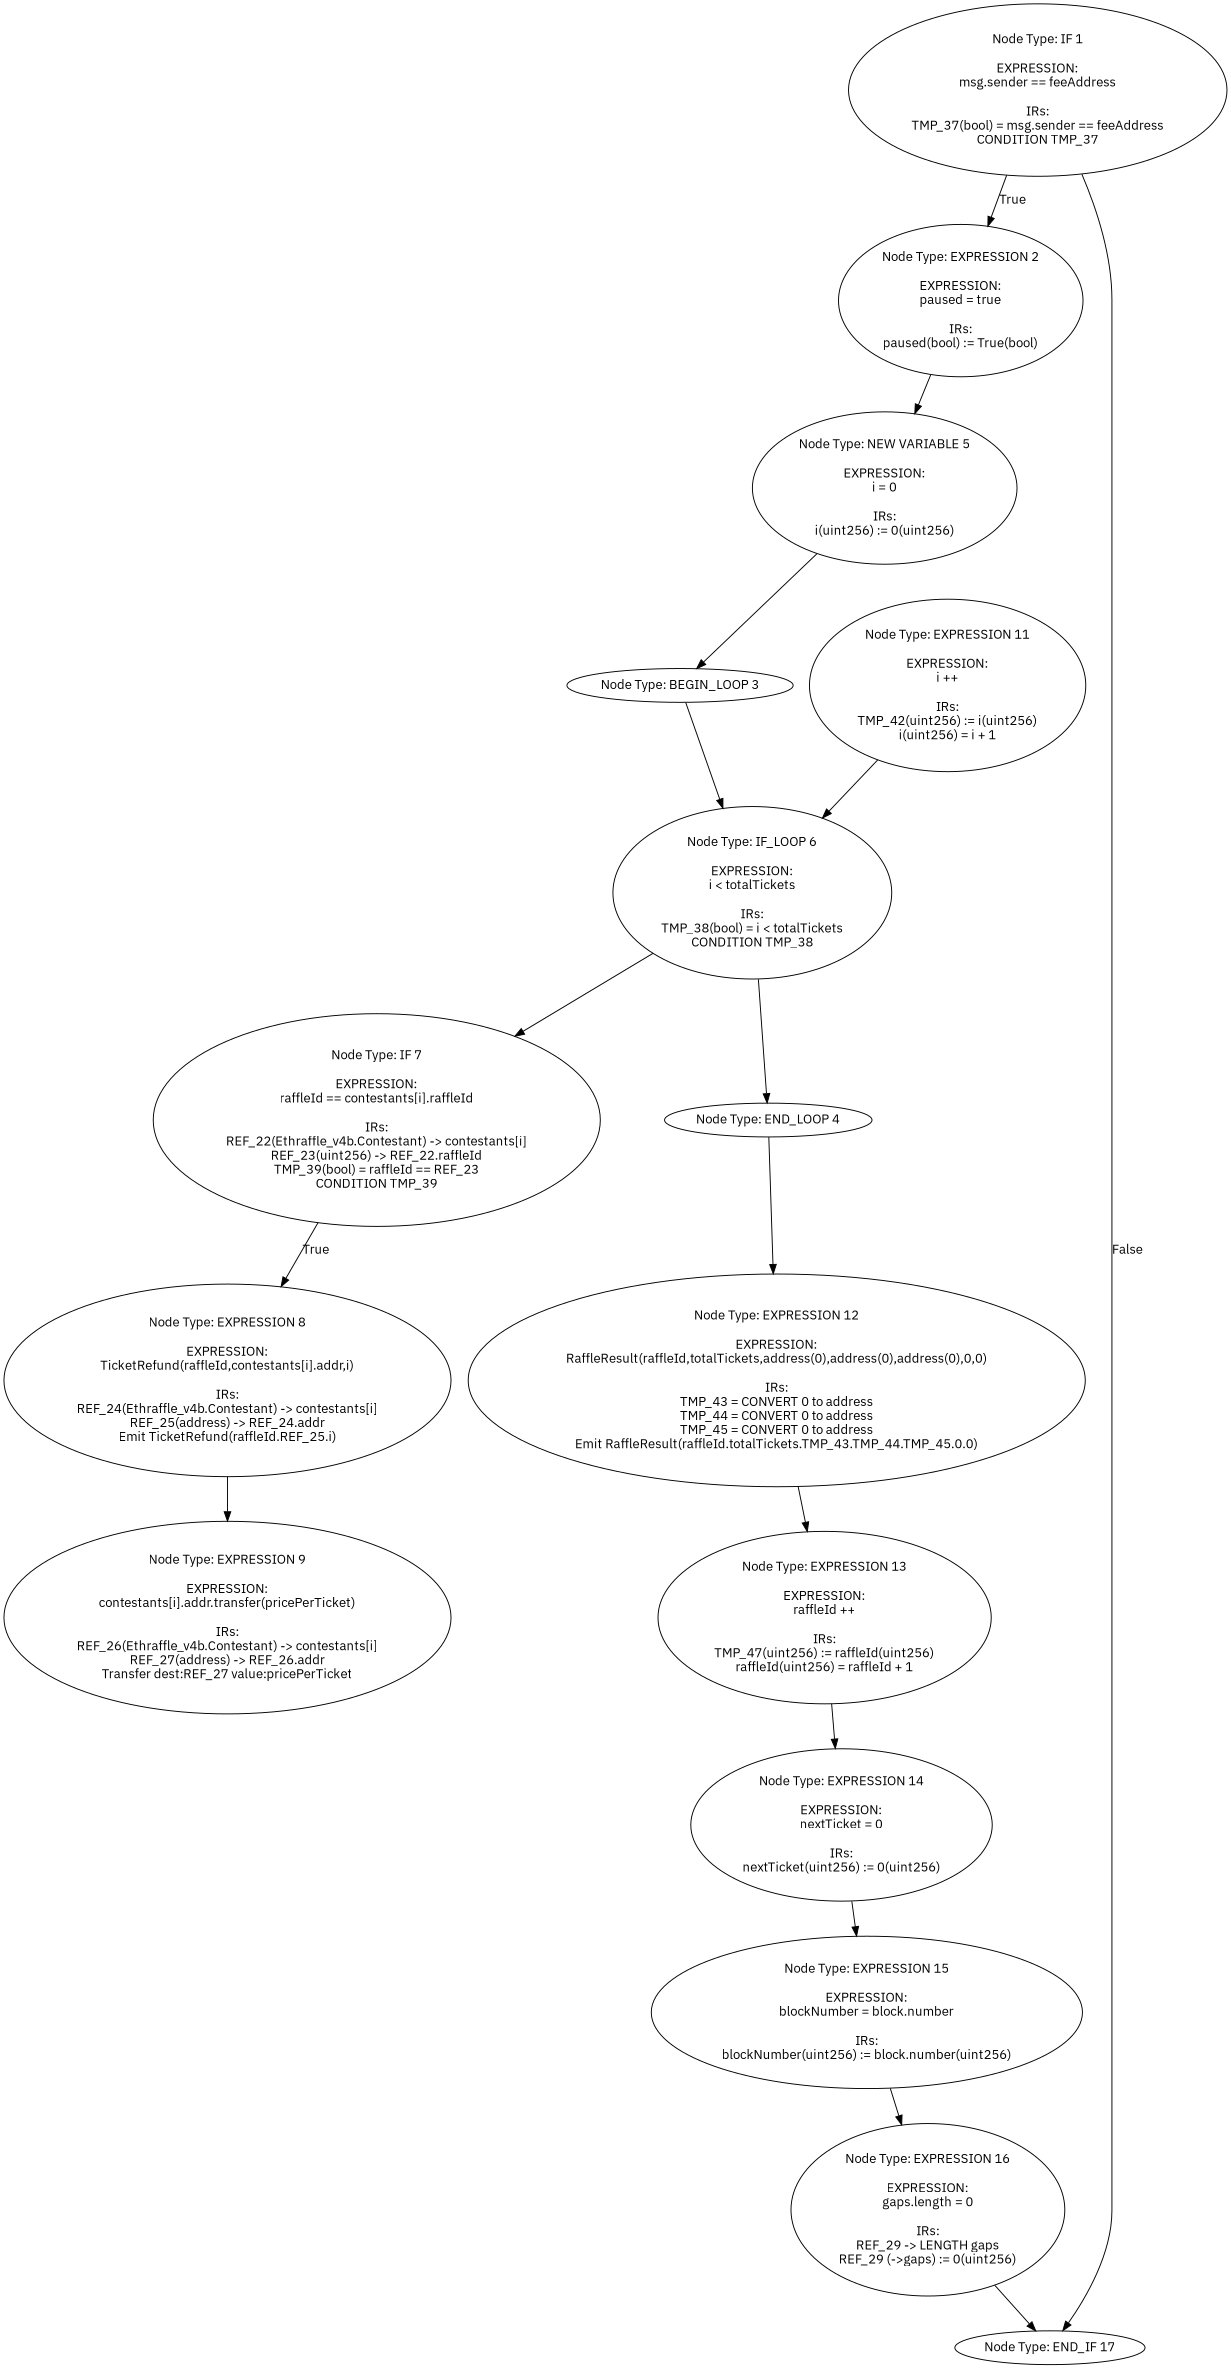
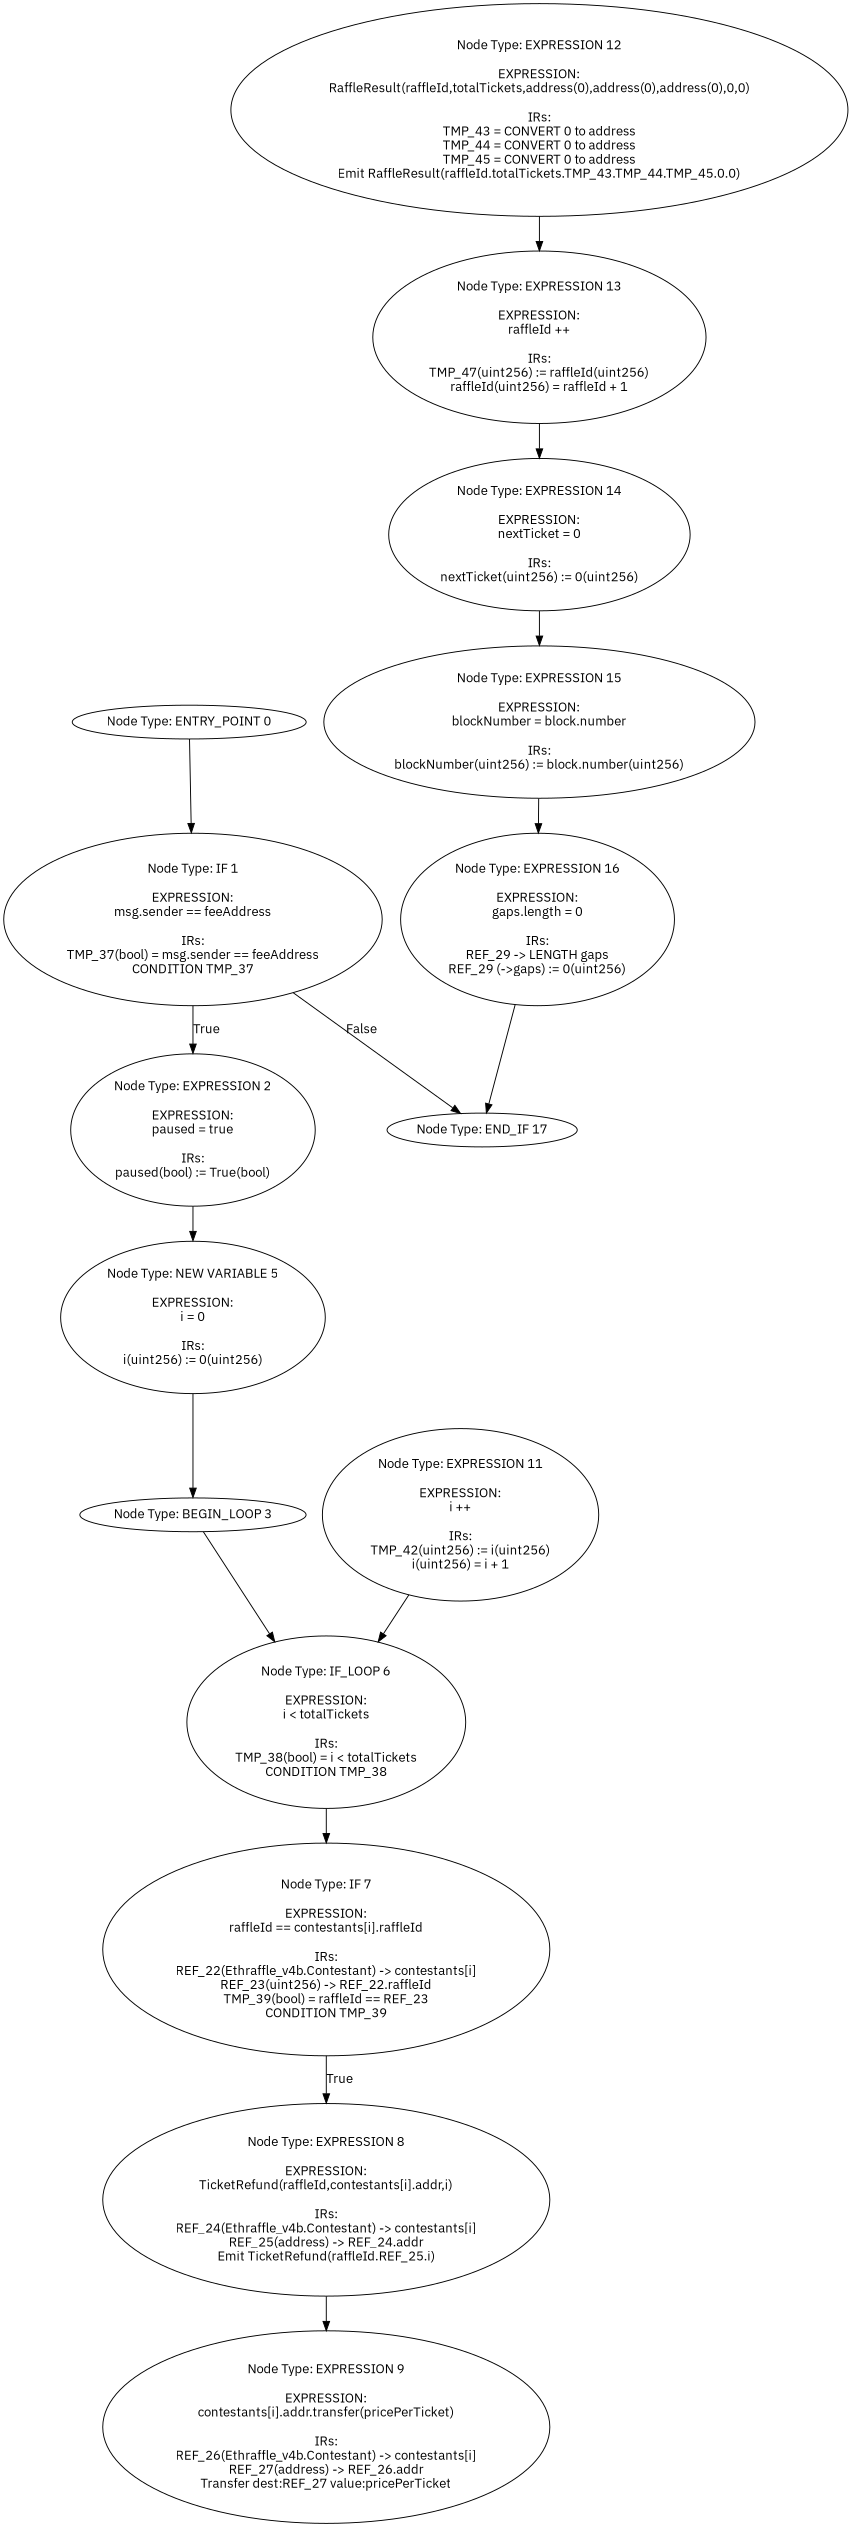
node "Node Type: ENTRY_POINT 0": added
node "Node Type: END_LOOP 4": removed
